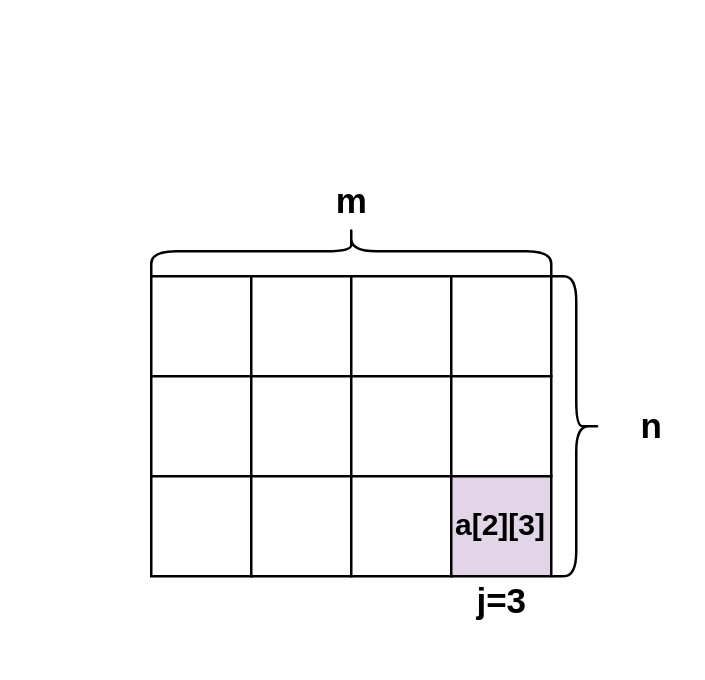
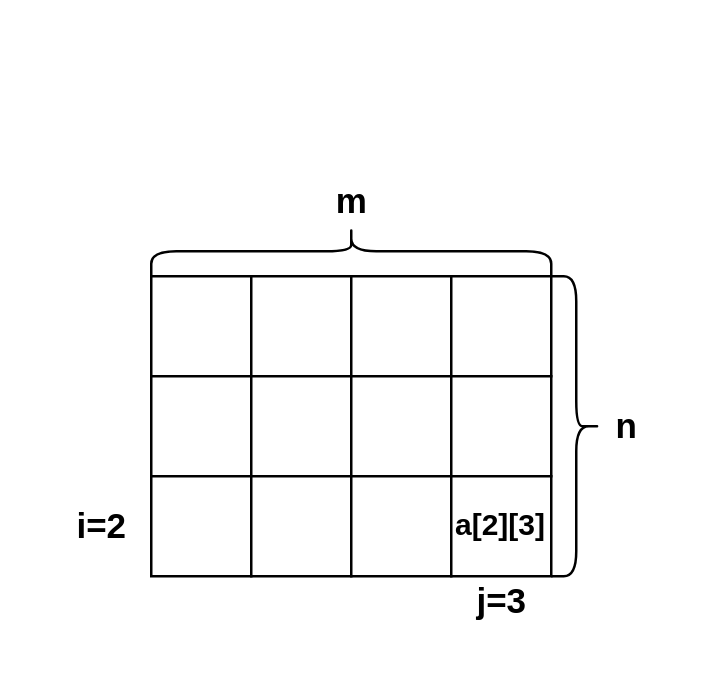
node "n": moved (651, 426) -> (626, 426)
node "i=2": added
node "a[2][3]": fillcolor #e1d5e7 -> #ffffff
